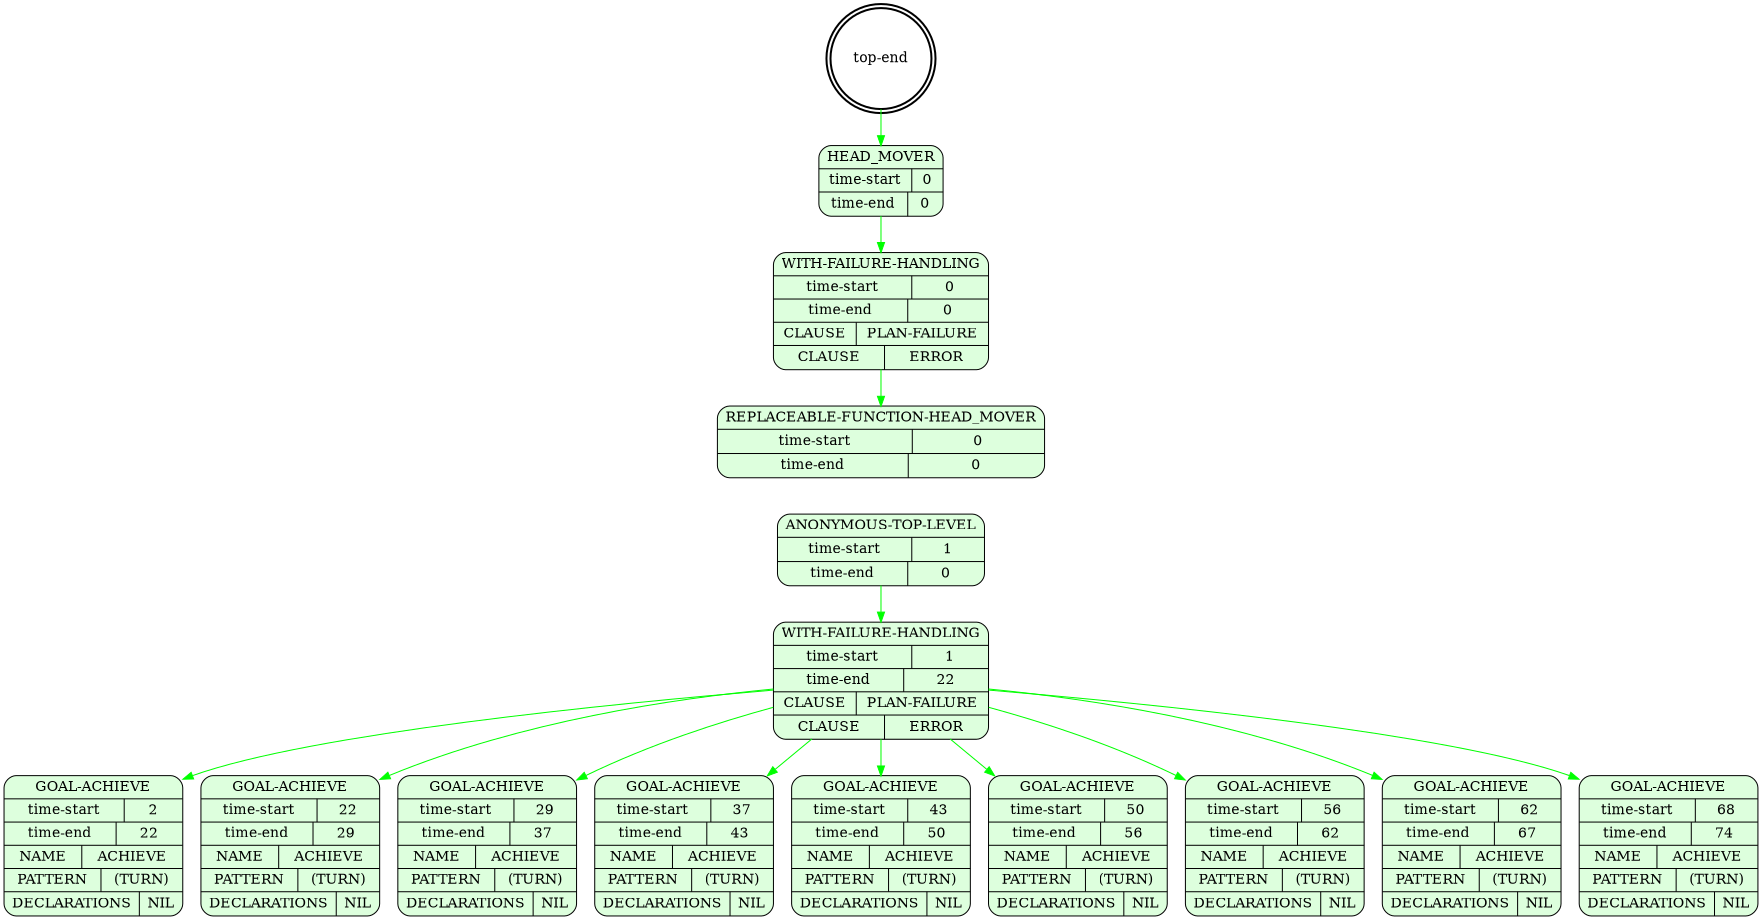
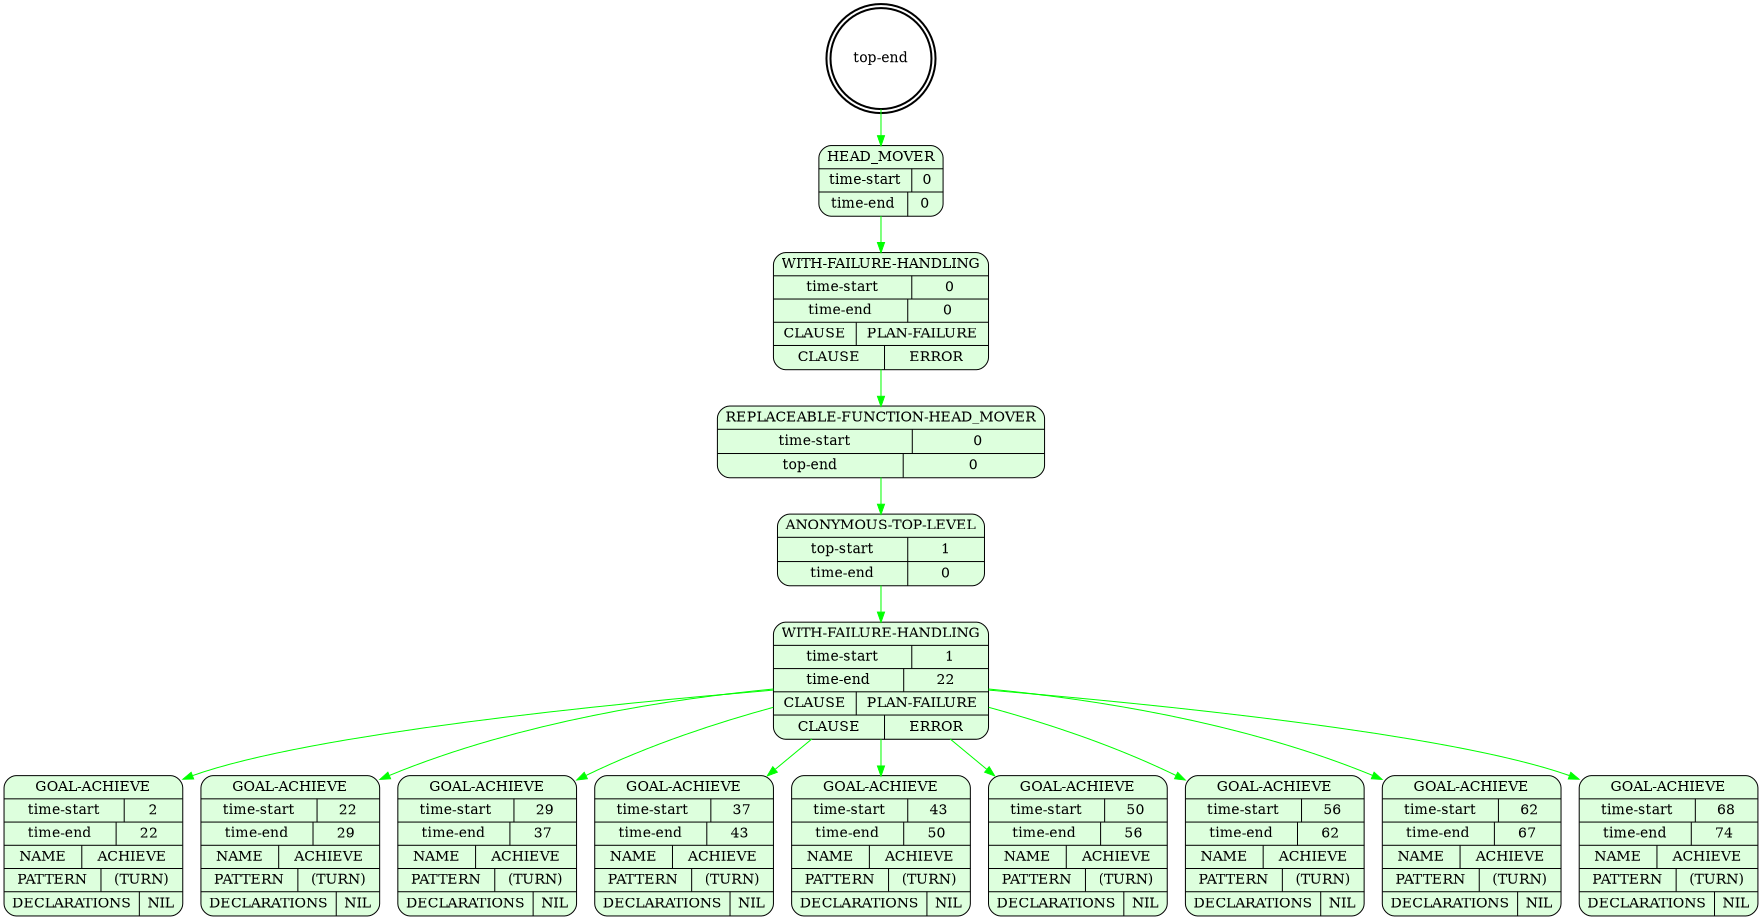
node "REPLACEABLE-FUNCTION-HEAD_MOVER": text "time-end" -> "top-end"
edge "REPLACEABLE-FUNCTION-HEAD_MOVER" -> "ANONYMOUS-TOP-LEVEL": added
node "ANONYMOUS-TOP-LEVEL": text "time-start" -> "top-start"
